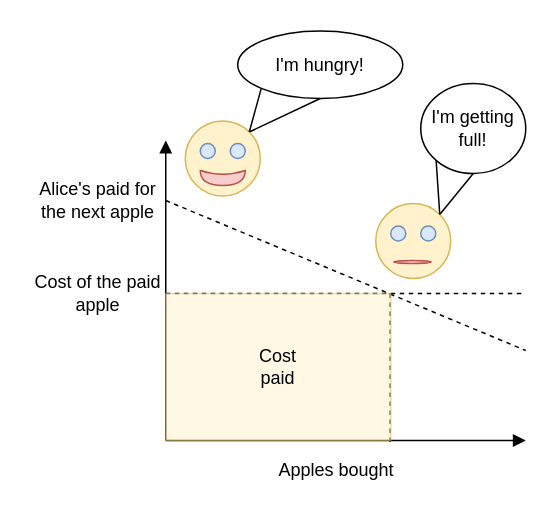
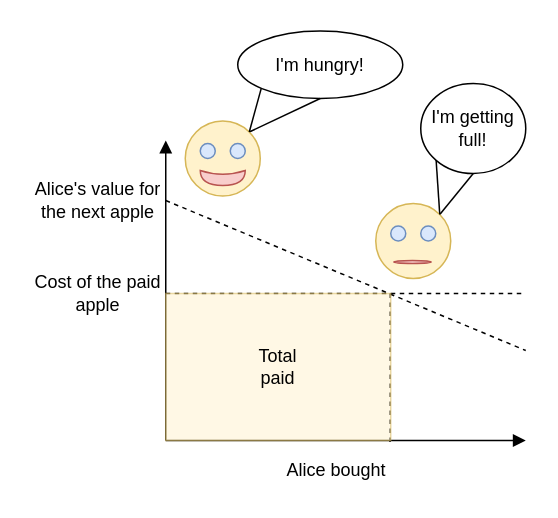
node "Alice's paid for the next apple": label "Alice's paid for the next apple" -> "Alice's value for the next apple"
node "Cost paid": label "Cost paid" -> "Total paid"
node "Apples bought": label "Apples bought" -> "Alice bought"
